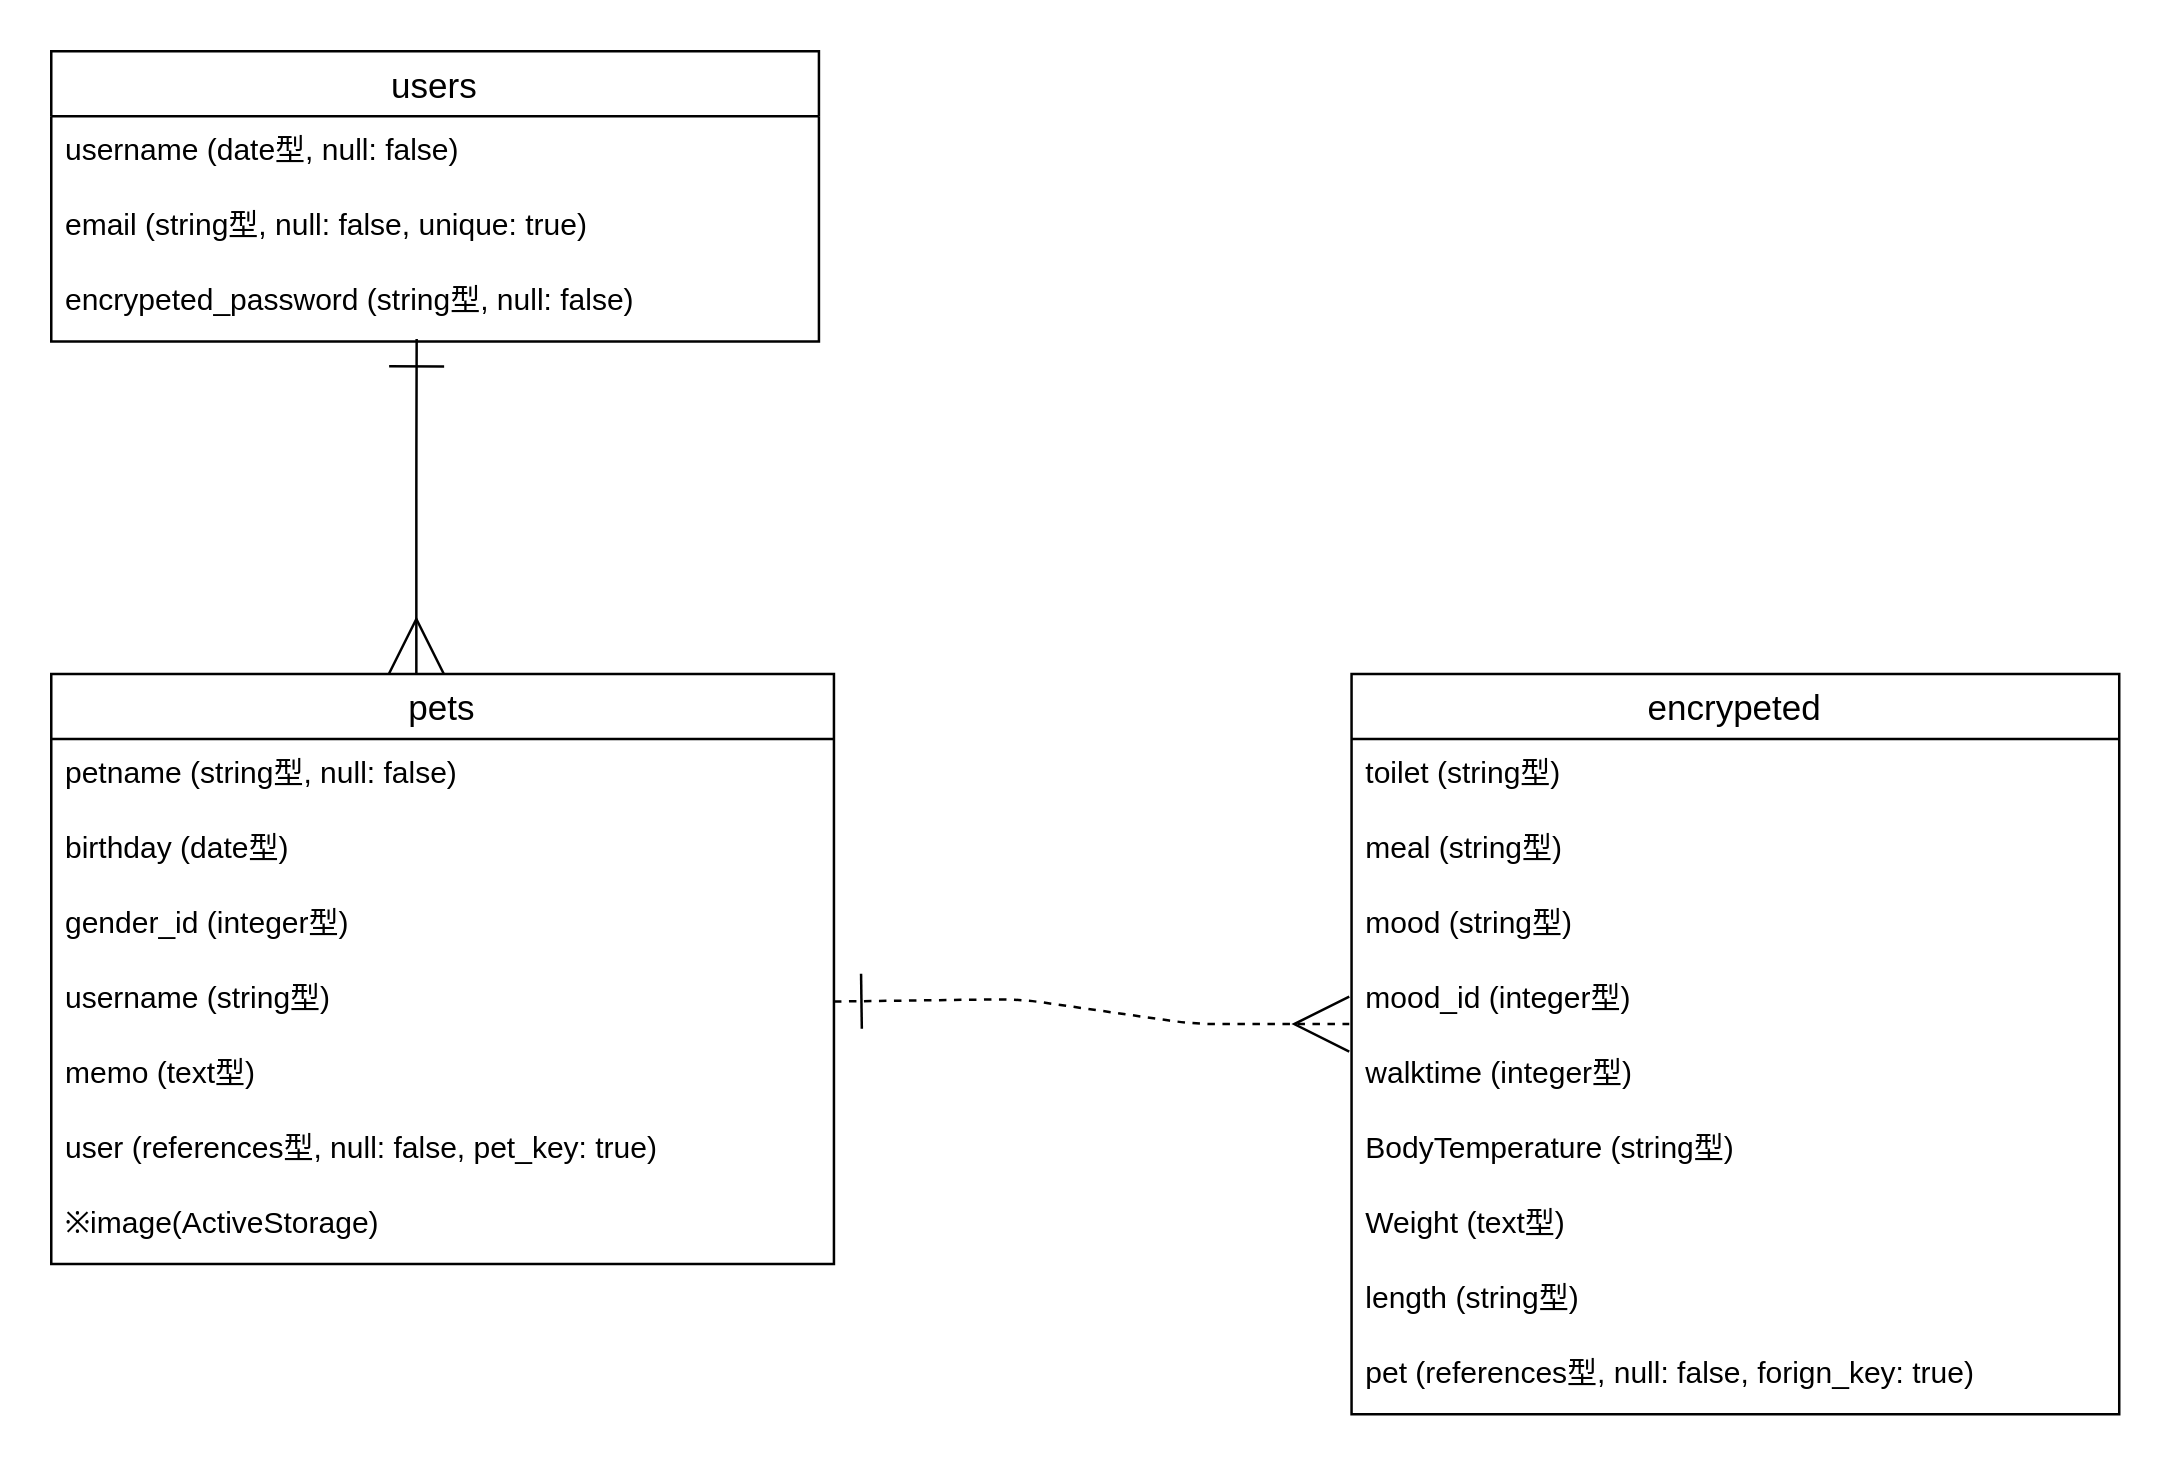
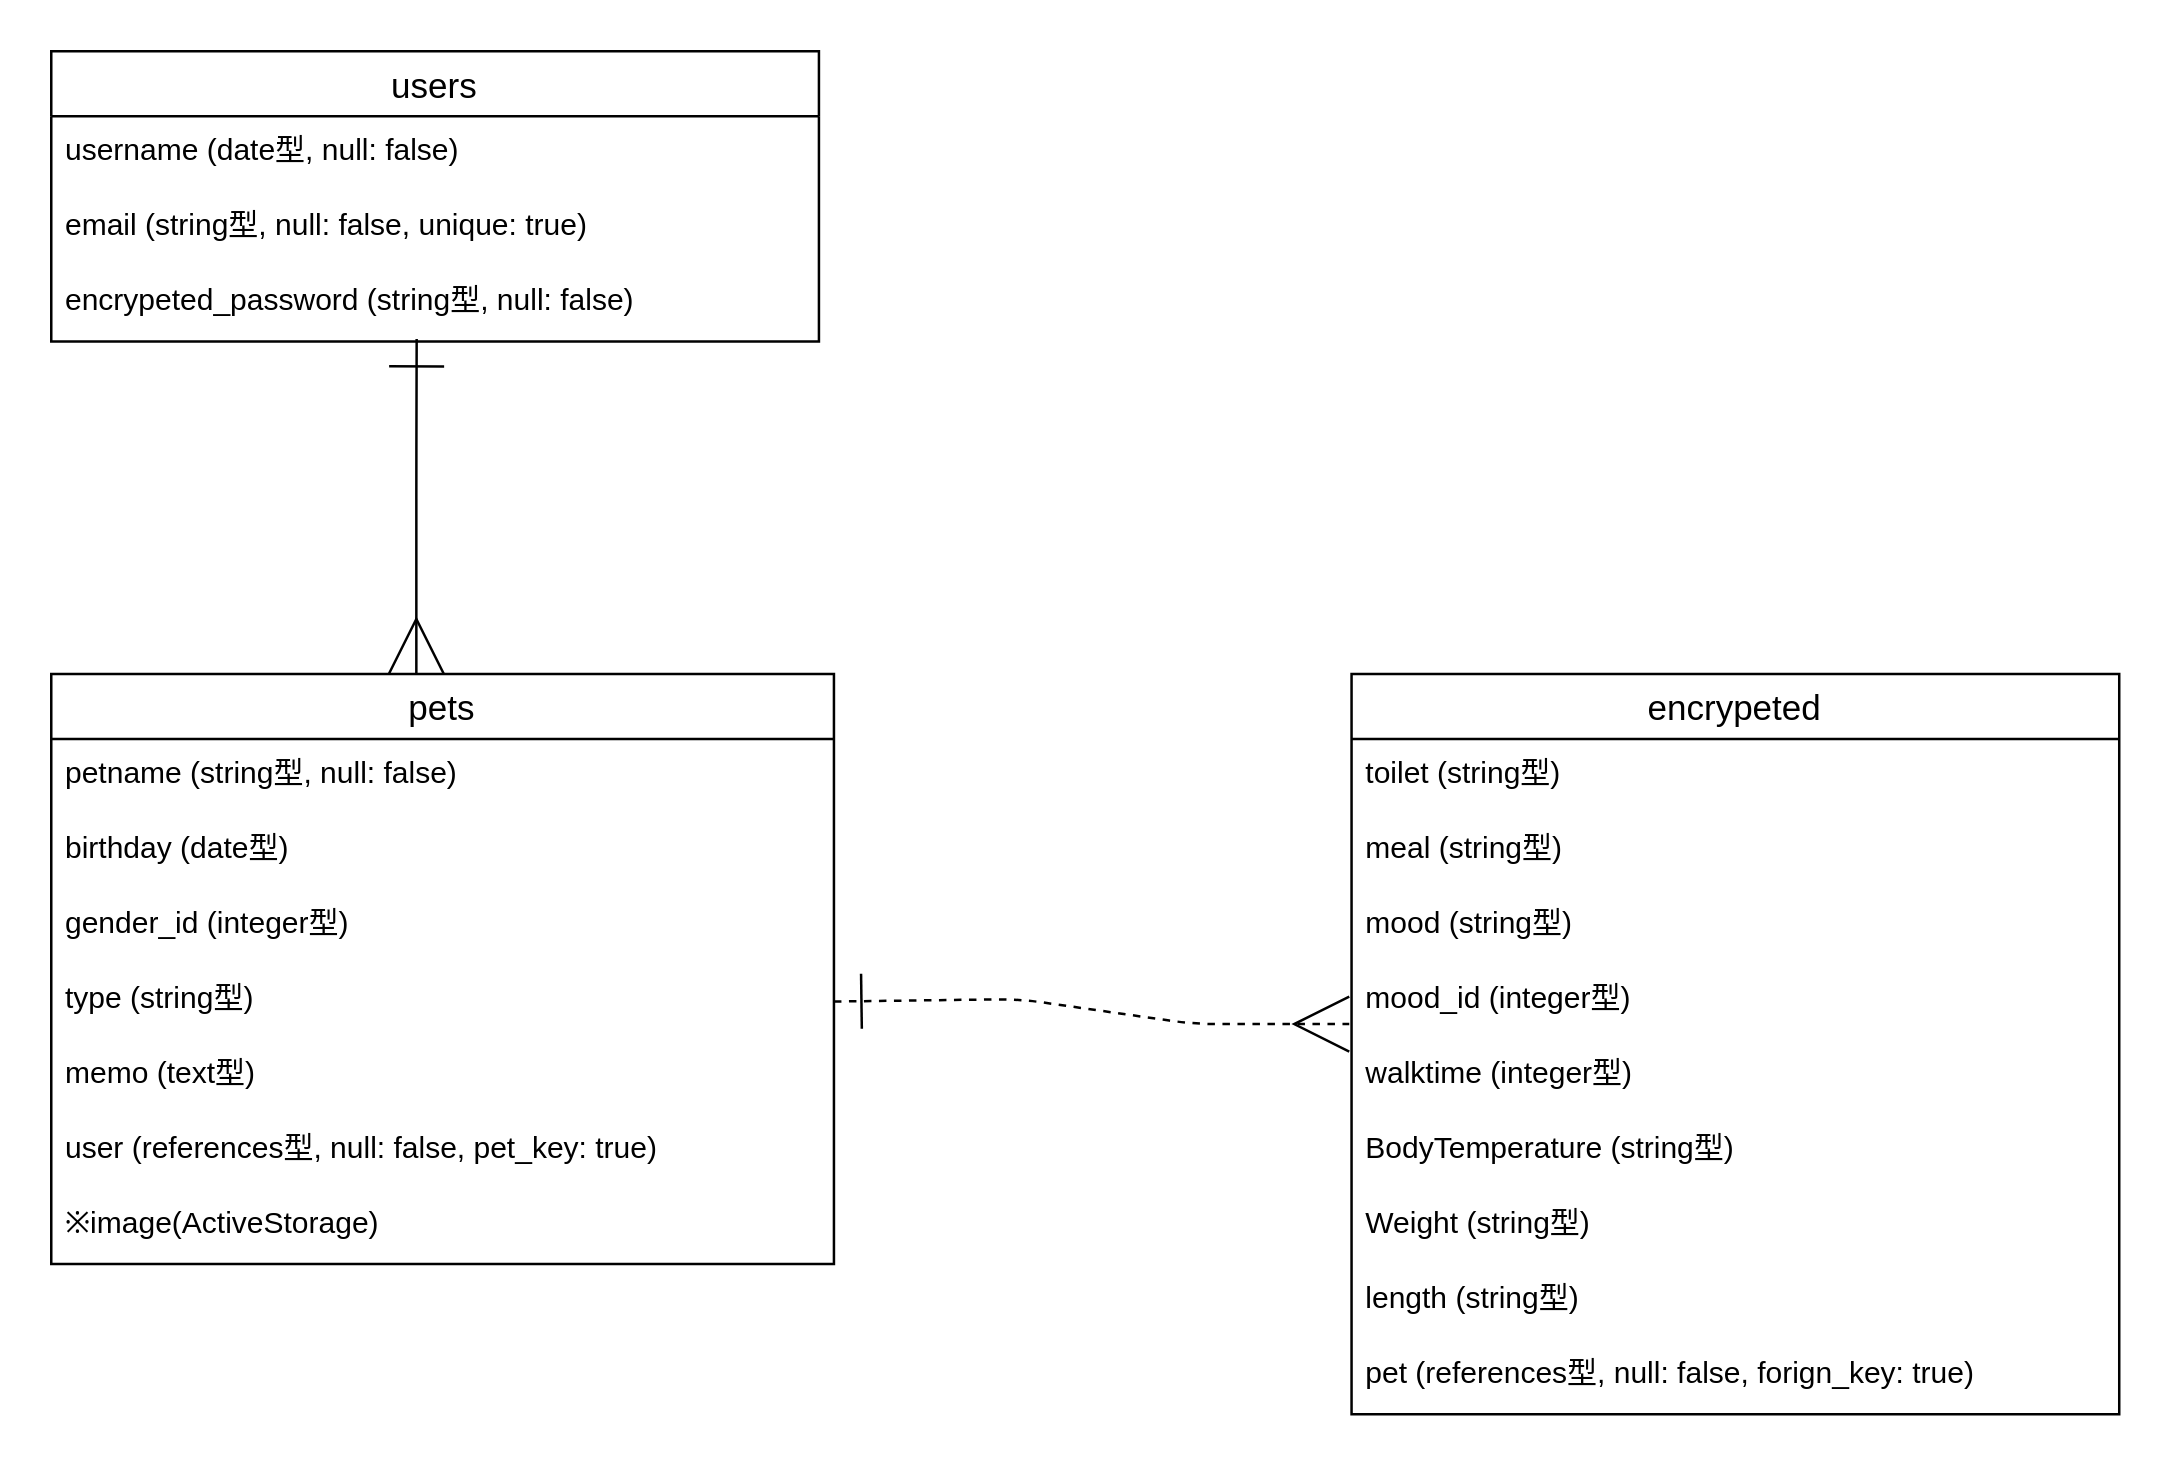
node "username (string型)": label "username (string型)" -> "type (string型)"
node "Weight (text型)": label "Weight (text型)" -> "Weight (string型)"
